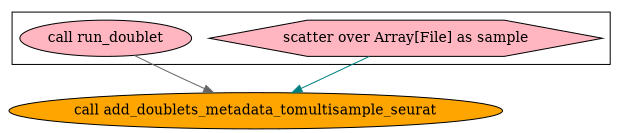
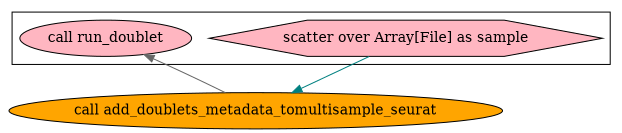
edge "call run_doublet" -> "call add_doublets_metadata_tomultisample_seurat": reversed
